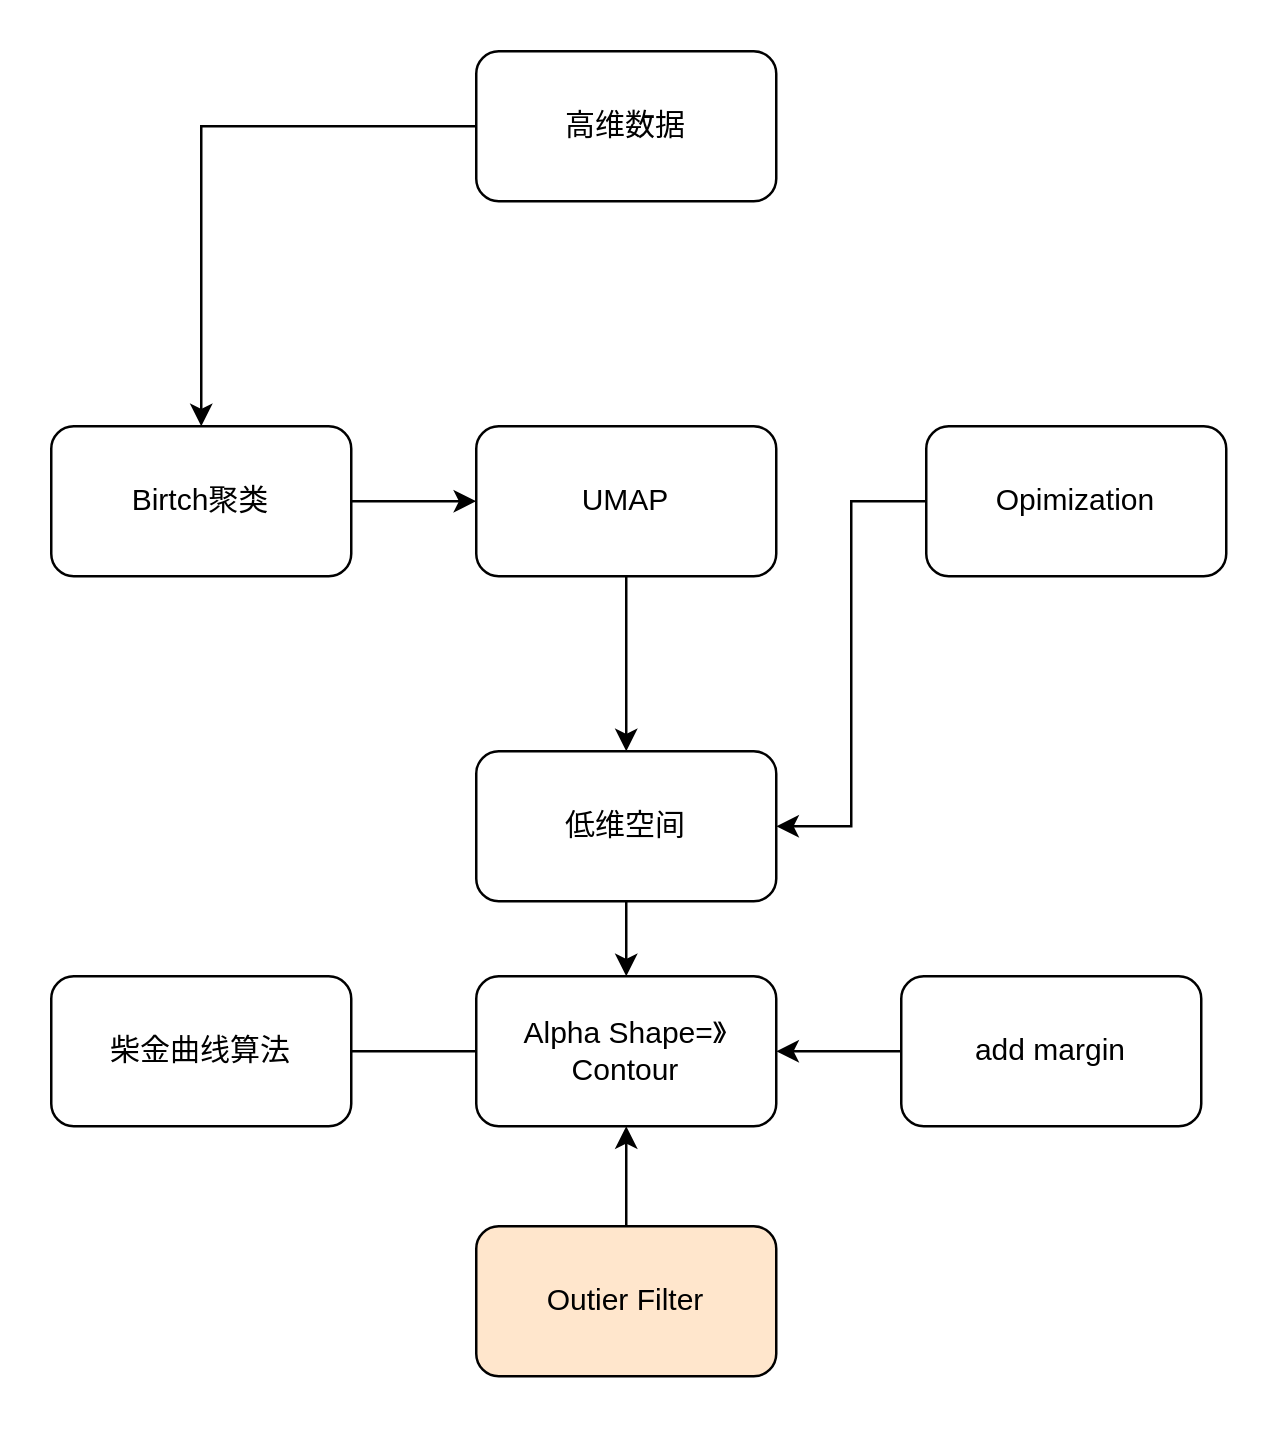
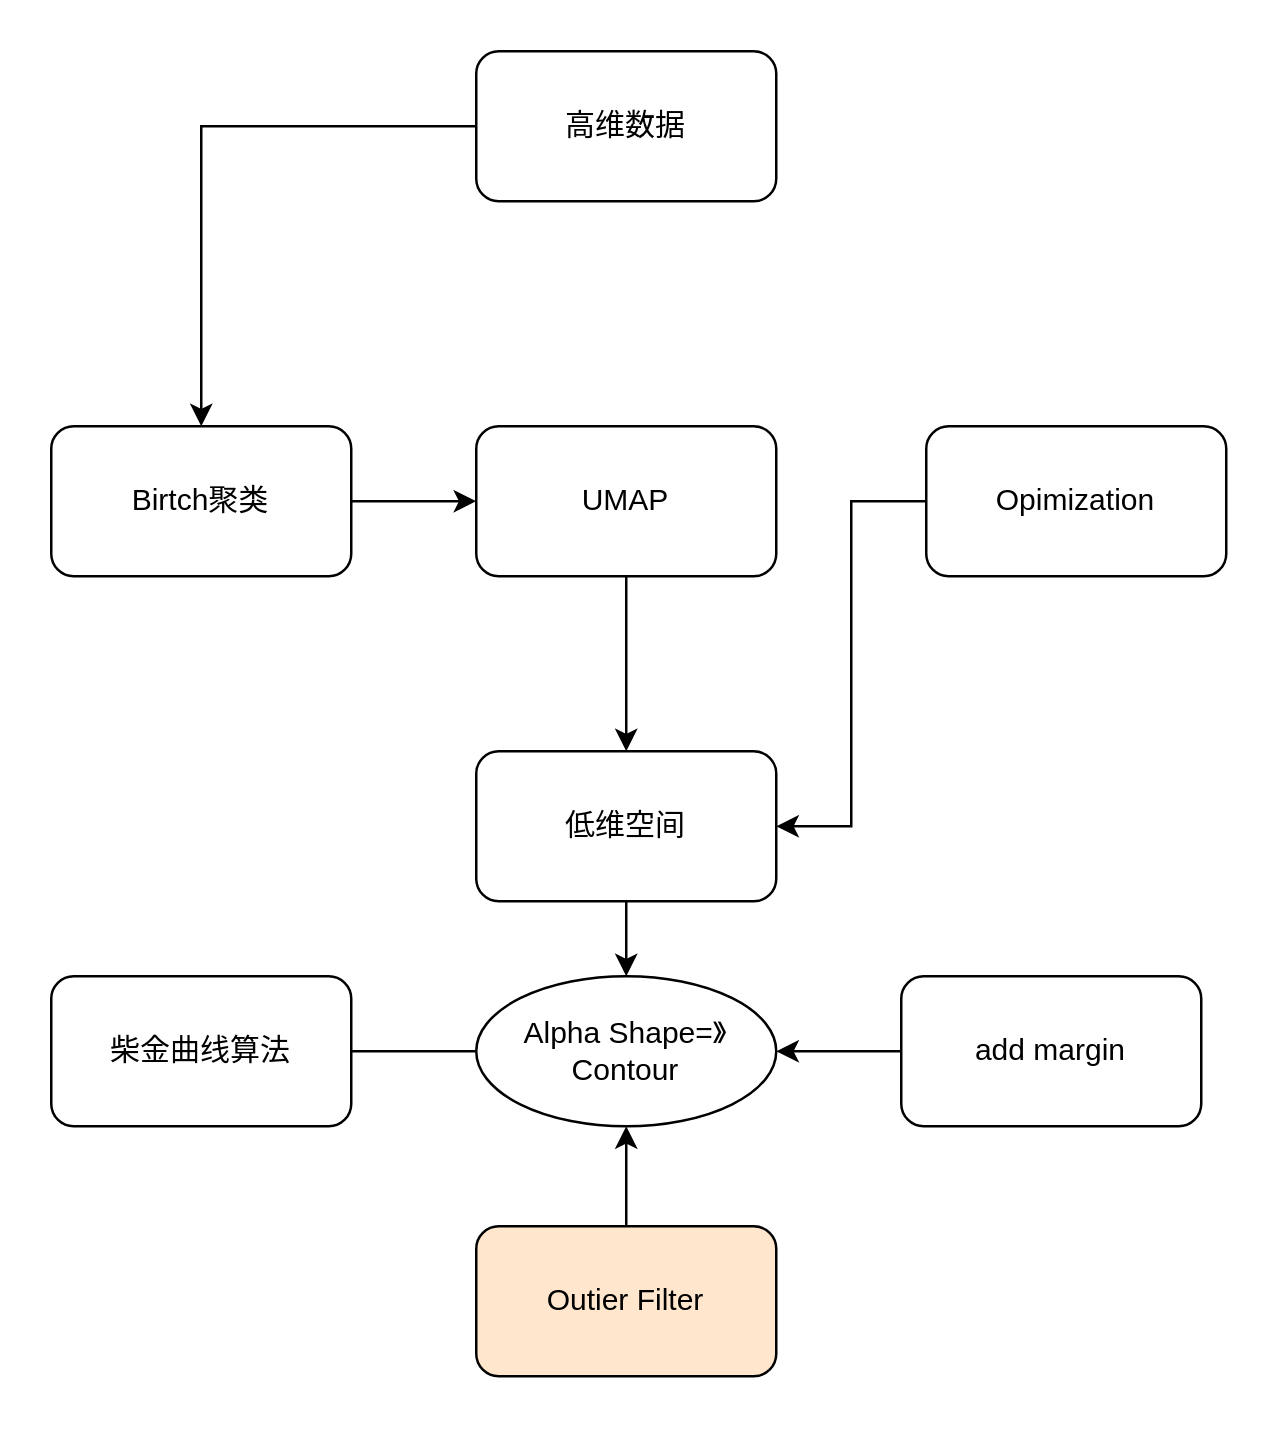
node "Alpha Shape=》Contour": shape rounded rectangle -> ellipse
